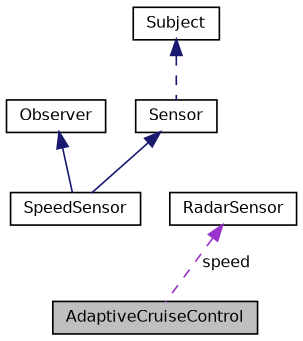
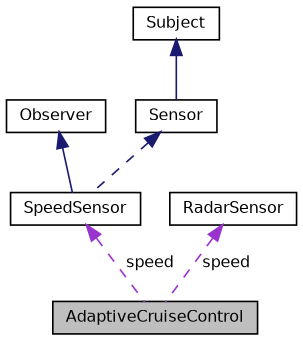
edge "Sensor" -> "Subject": style dashed -> solid
edge "SpeedSensor" -> "Sensor": style solid -> dashed
edge "AdaptiveCruiseControl" -> "SpeedSensor": added, label "speed"
